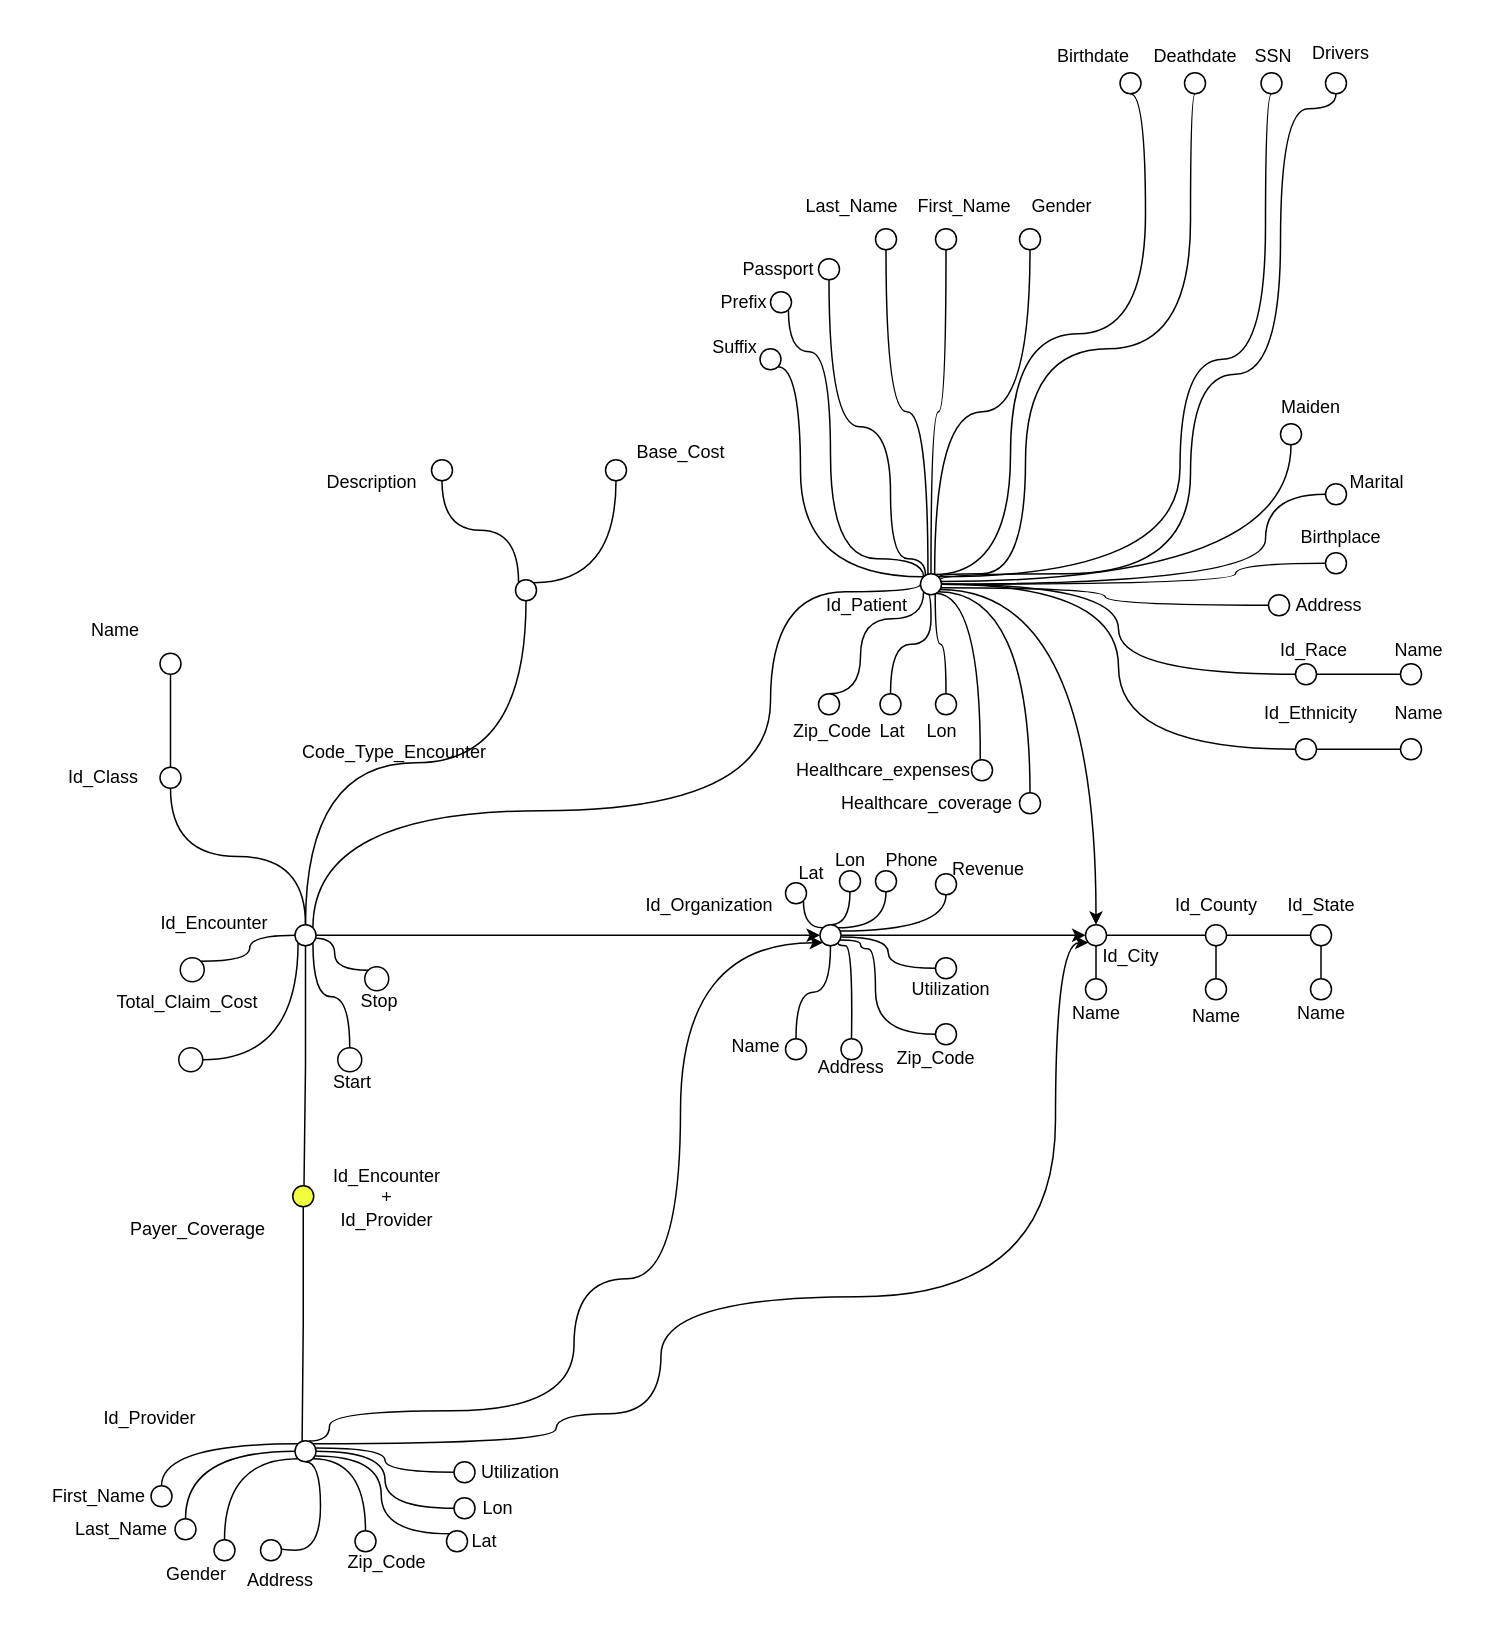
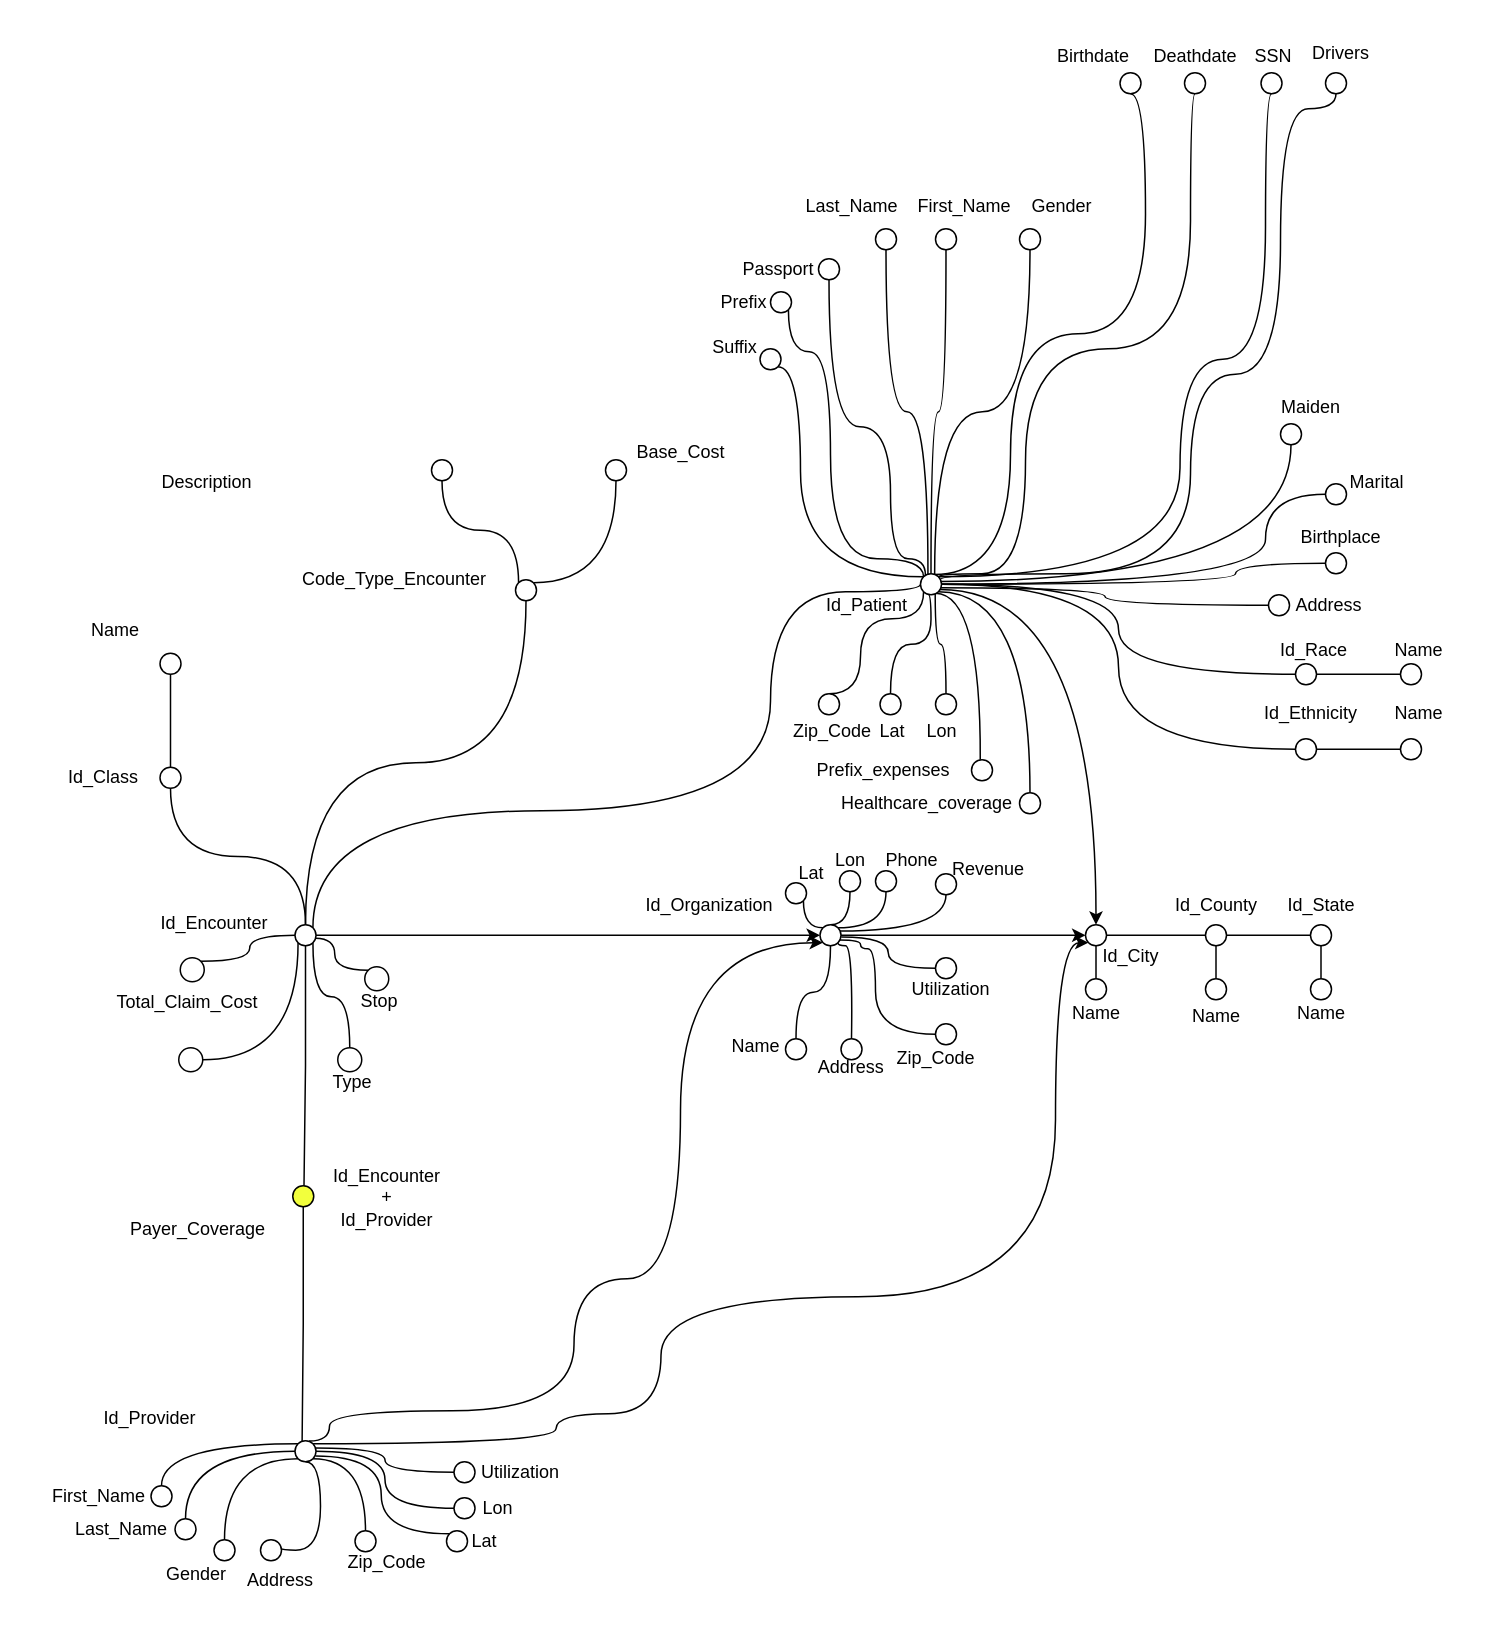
node "Description": moved (371, 482) -> (206, 482)
node "Code_Type_Encounter": moved (394, 763) -> (394, 590)
node "Healthcare_expenses": label "Healthcare_expenses" -> "Prefix_expenses"
node "Start": label "Start" -> "Type"
